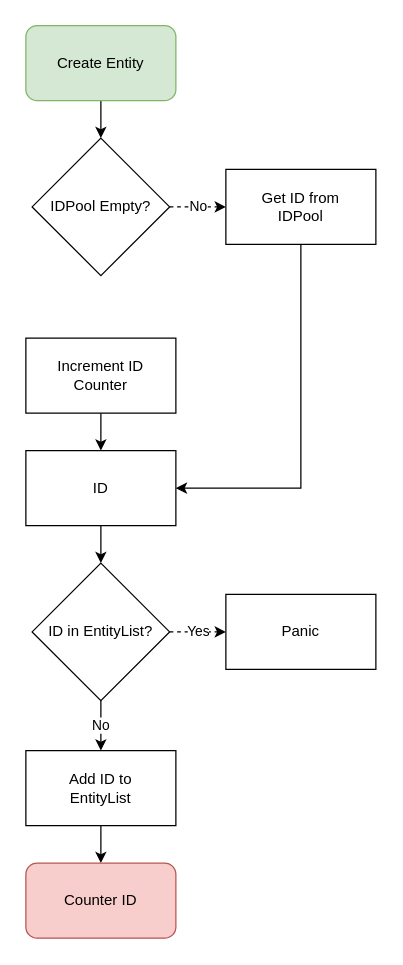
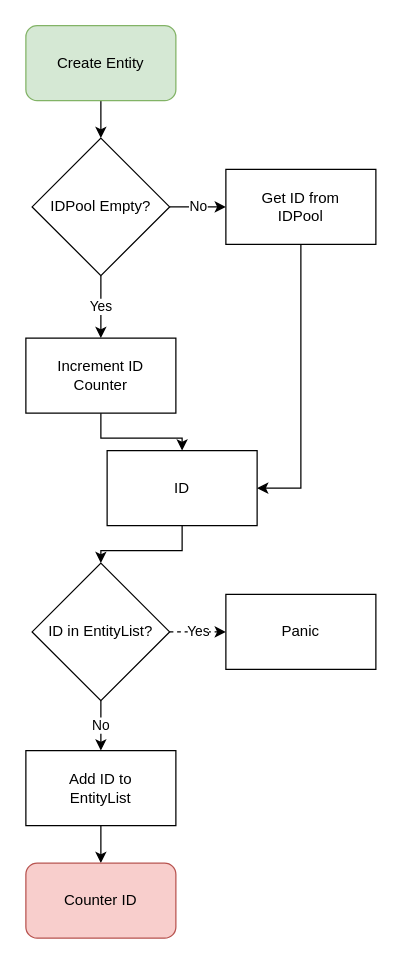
edge "IDPool Empty?" -> "Get ID from IDPool": style dashed -> solid
edge "IDPool Empty?" -> "Increment ID Counter": added, label "Yes"
node "ID": moved (101, 488) -> (182, 488)
